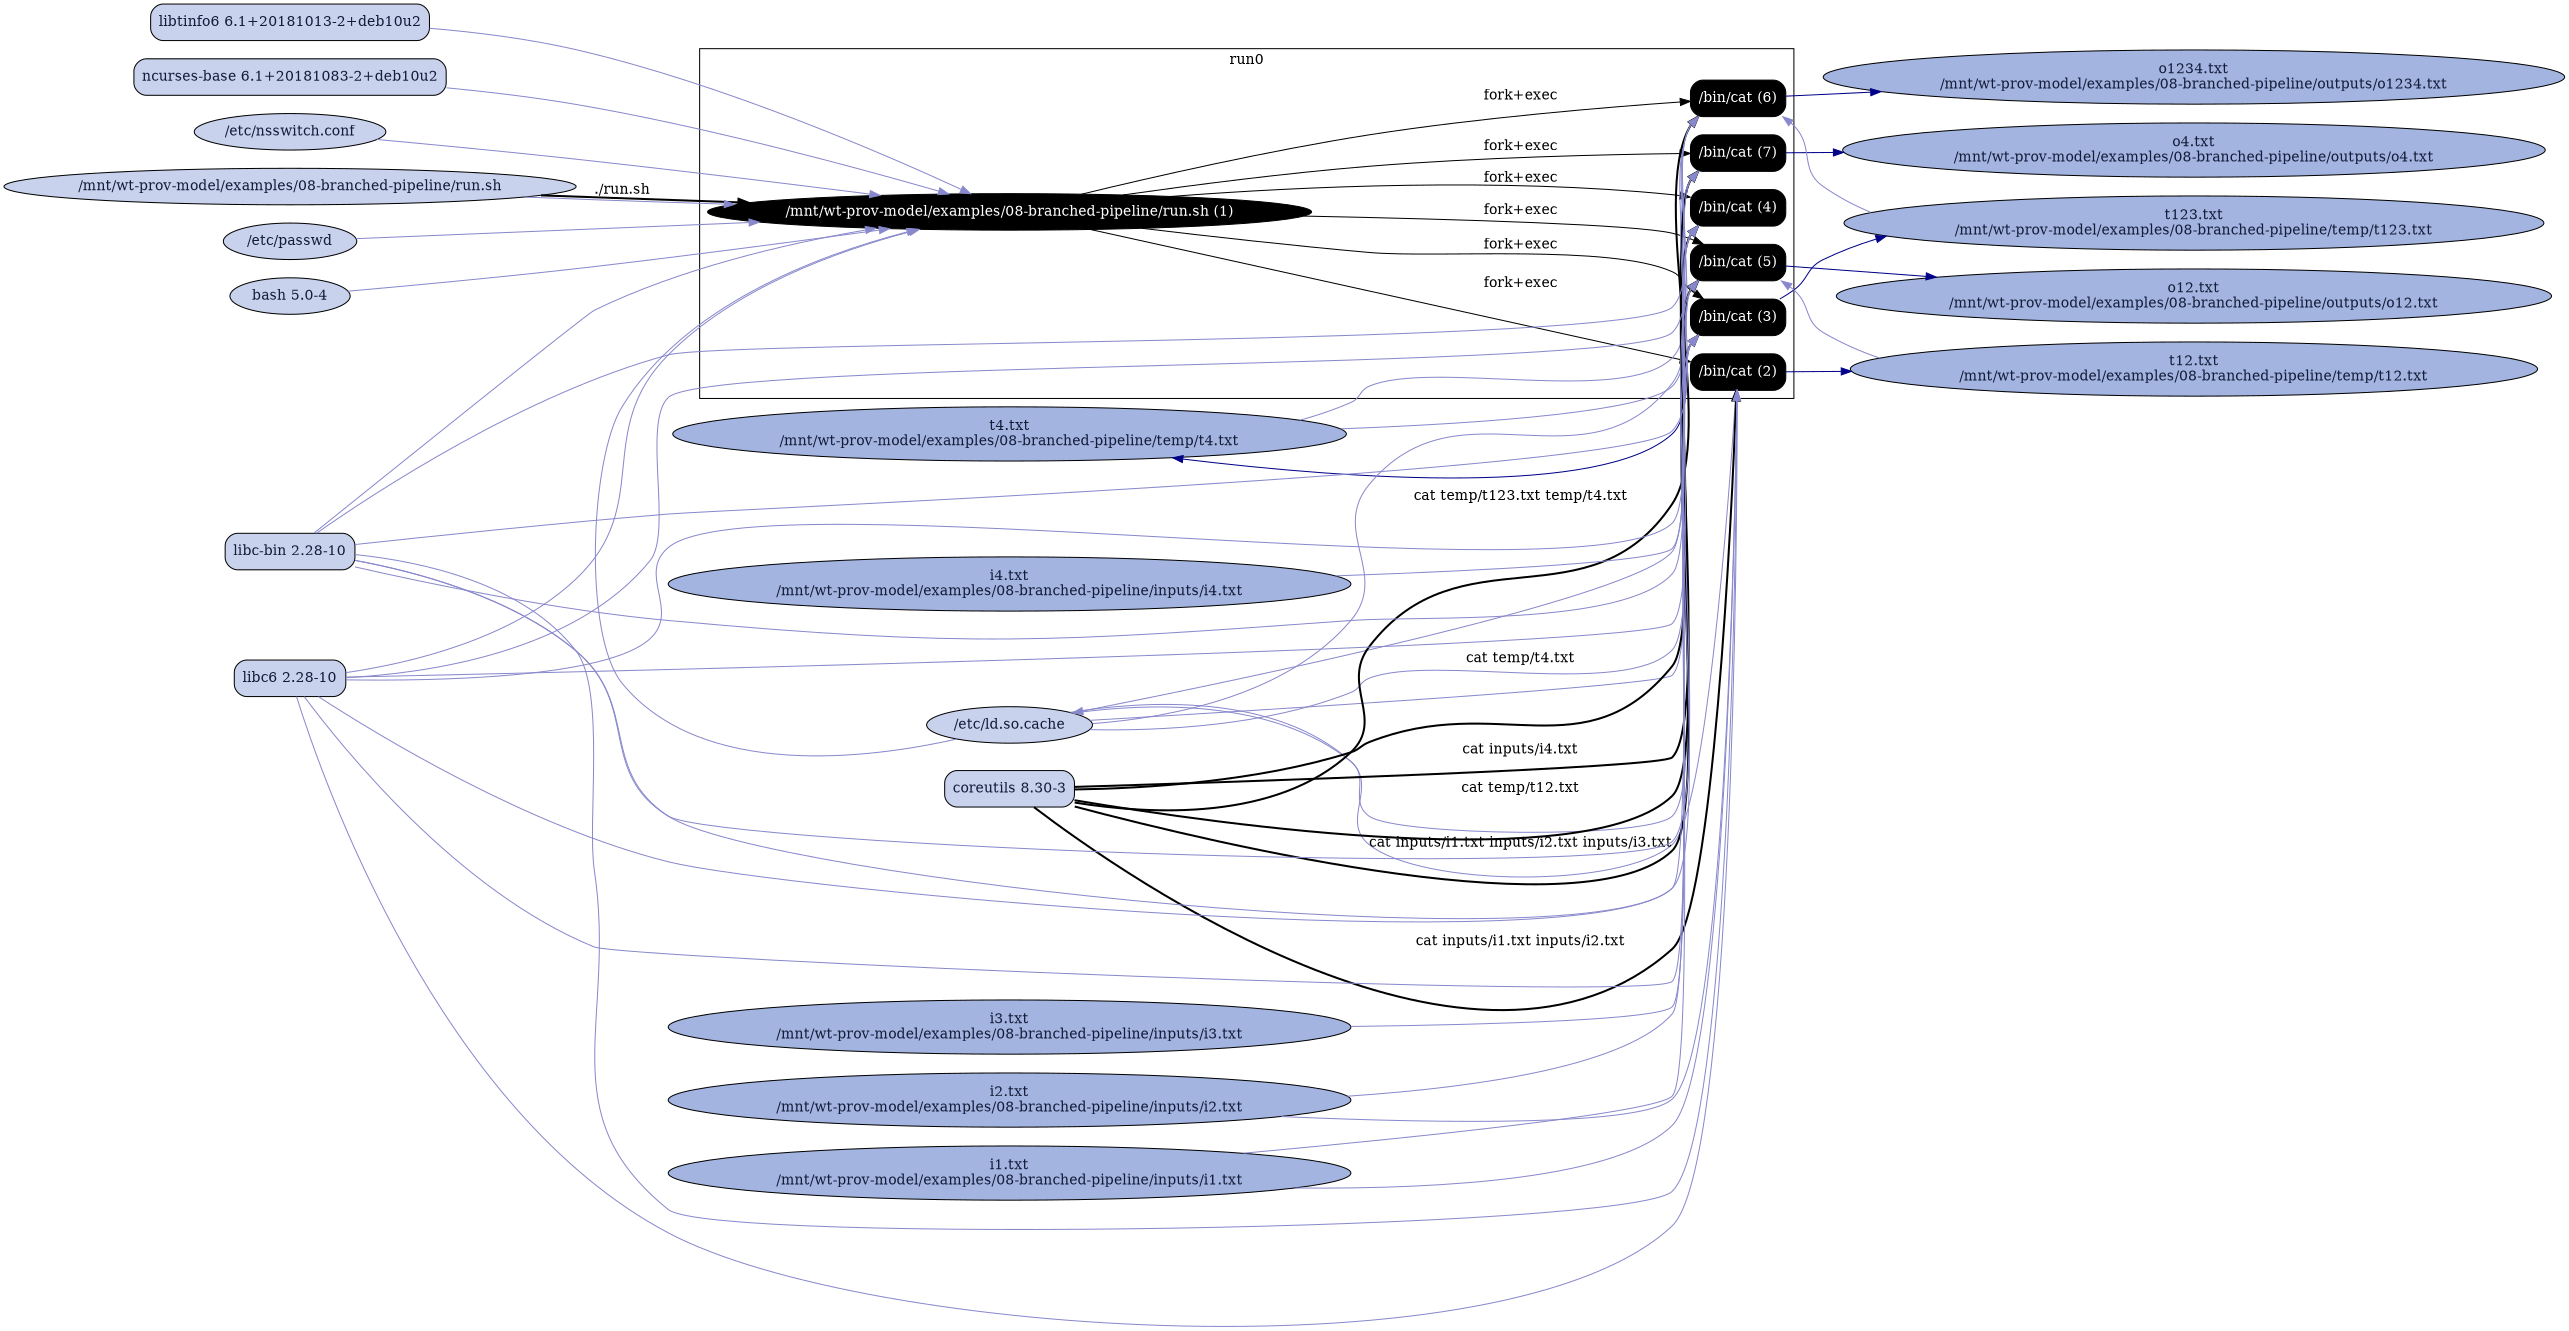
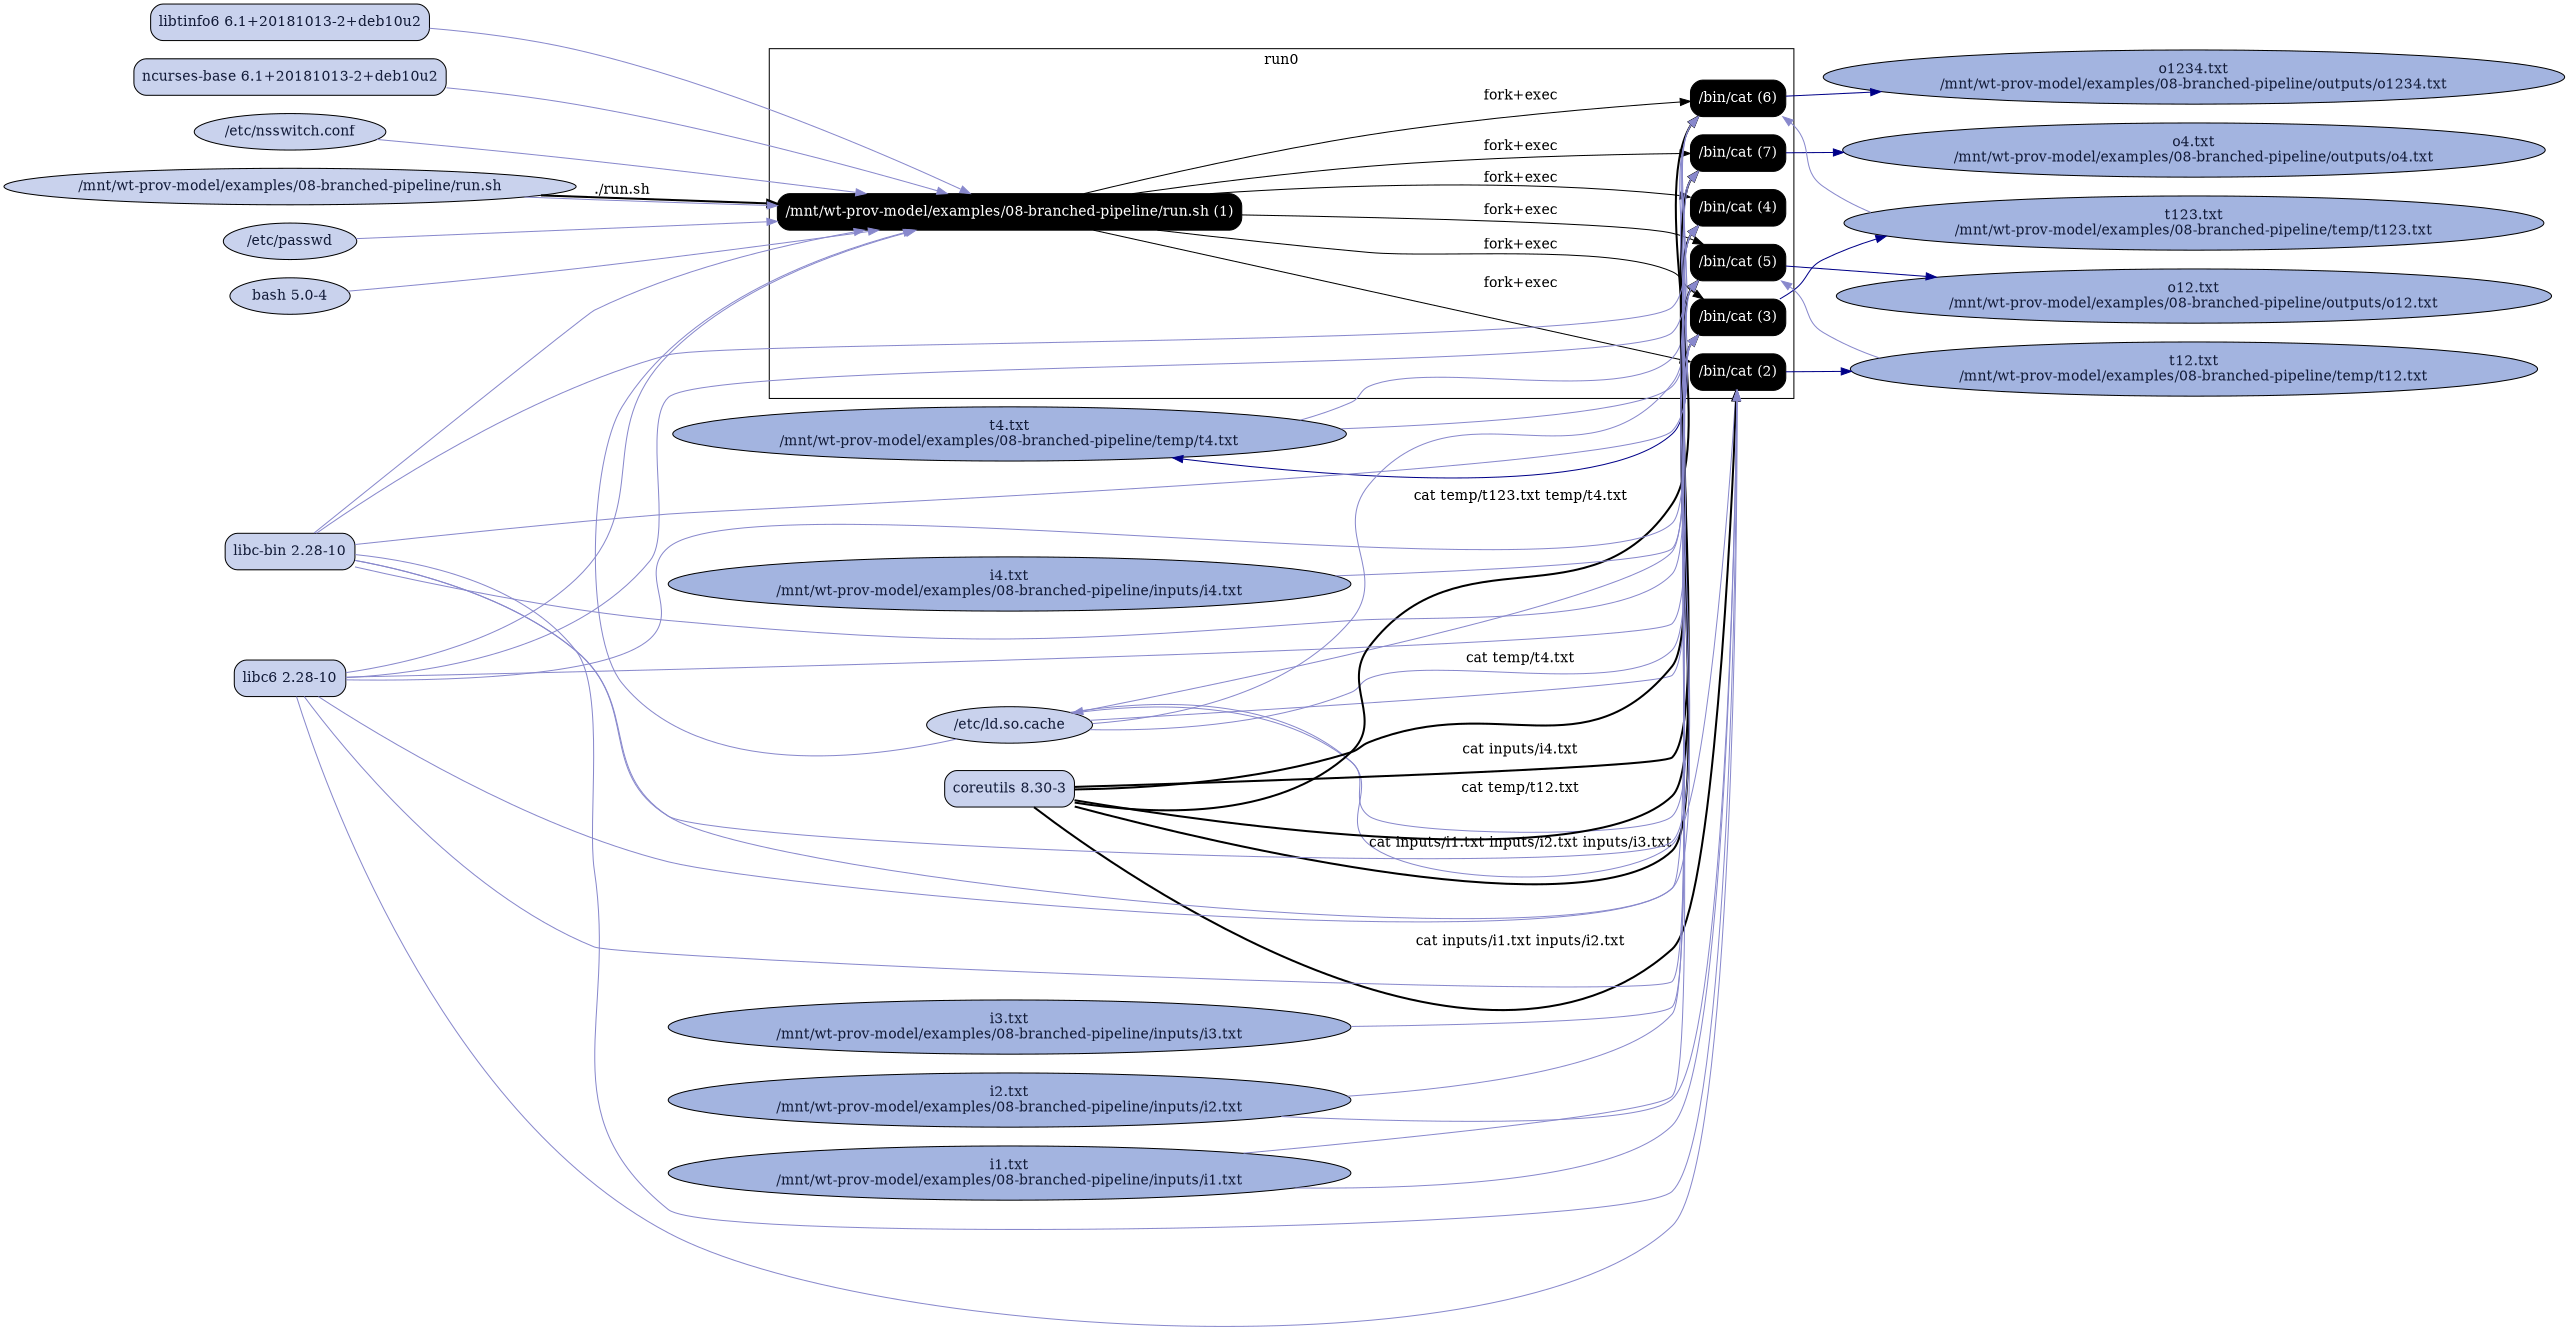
node "ncurses-base 6.1+20181083-2+deb10u2": label "ncurses-base 6.1+20181083-2+deb10u2" -> "ncurses-base 6.1+20181013-2+deb10u2"
node "/mnt/wt-prov-model/examples/08-branched-pipeline/run.sh (1)": shape ellipse -> box
